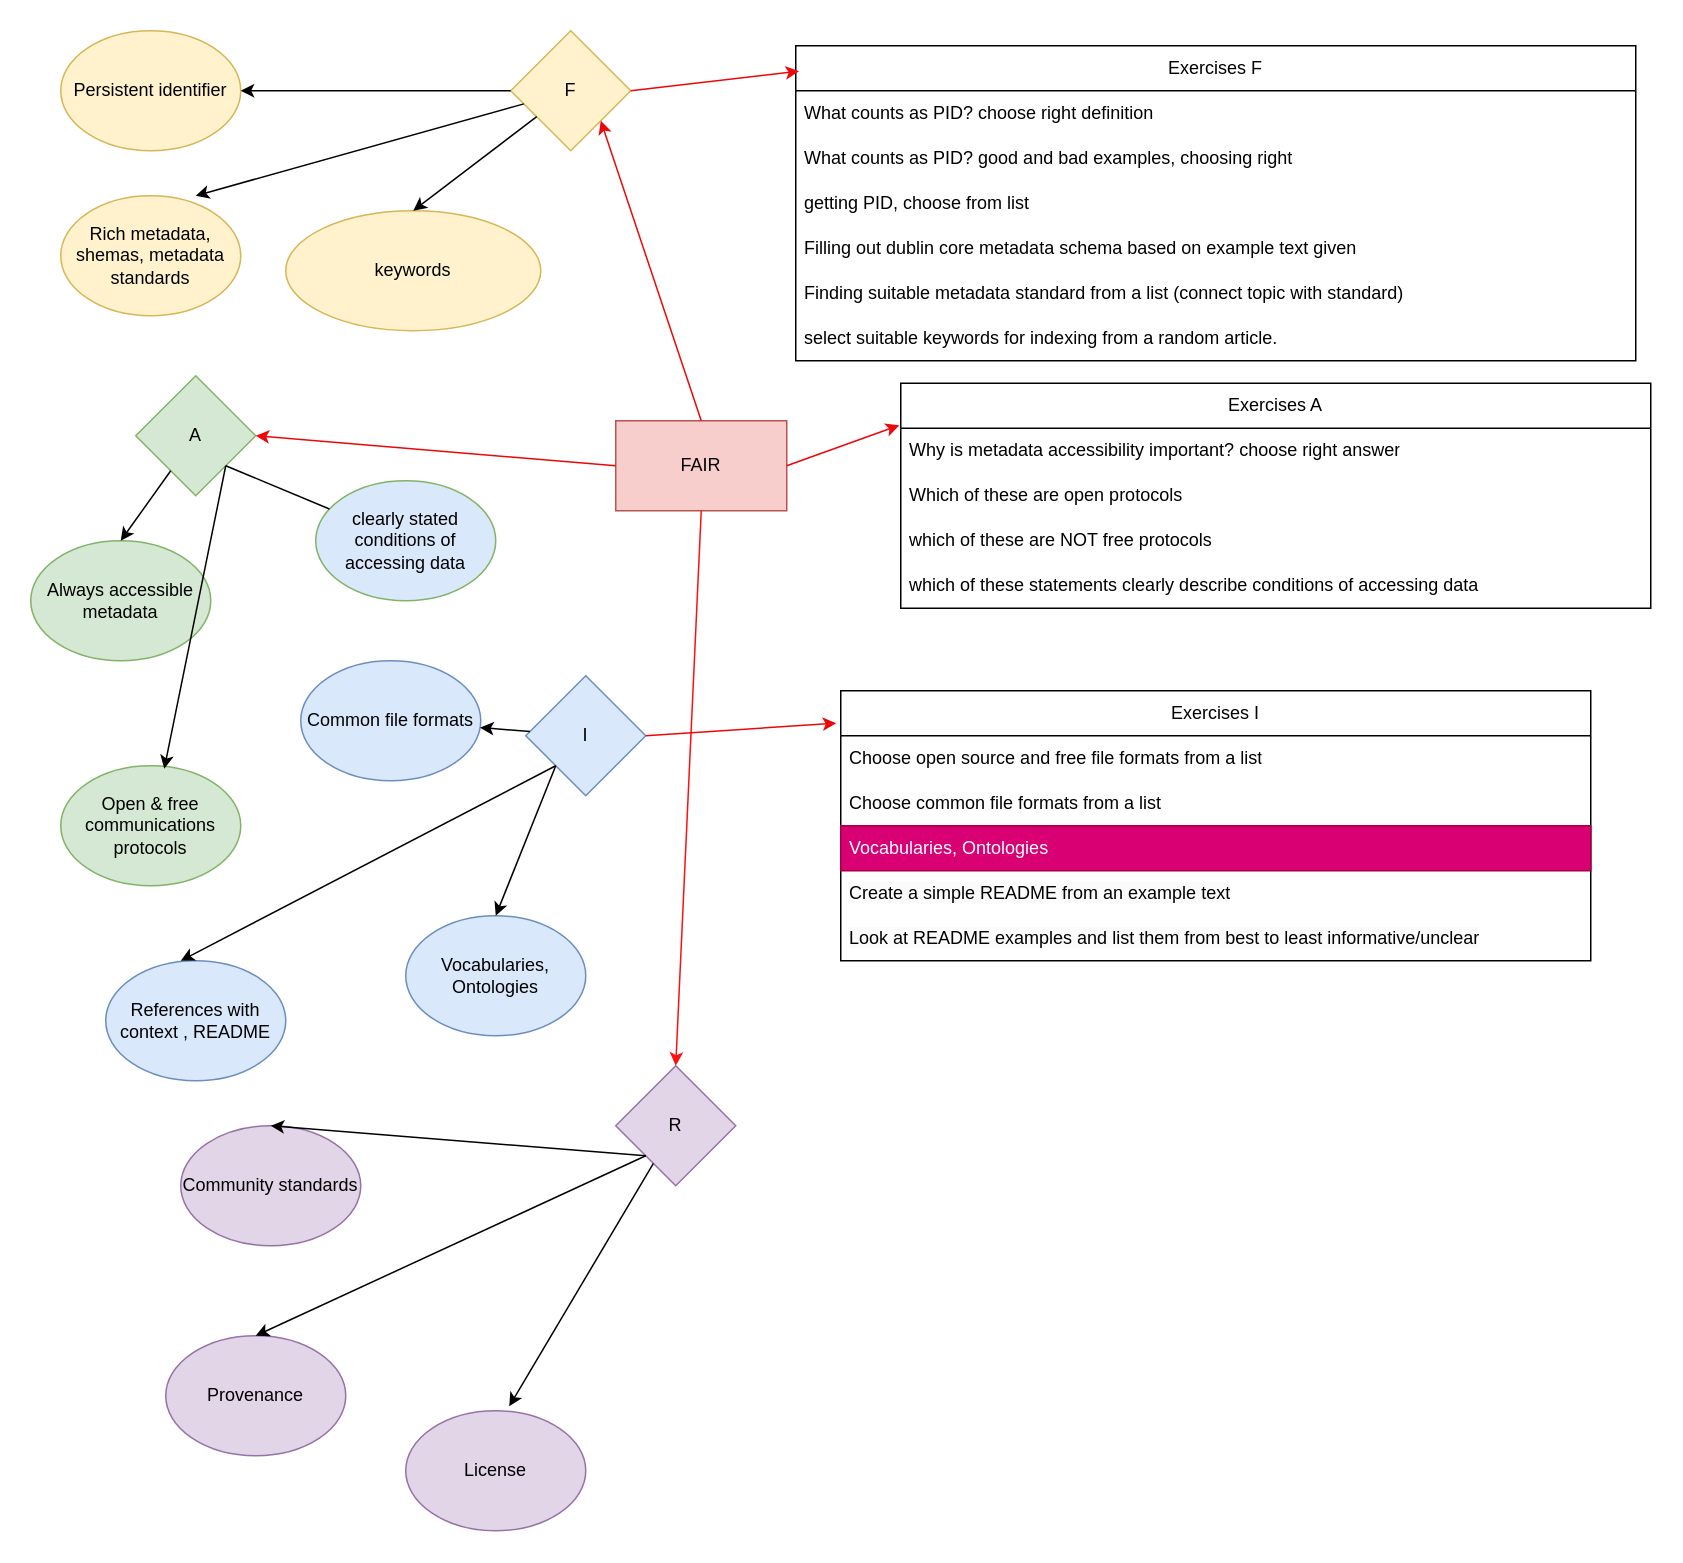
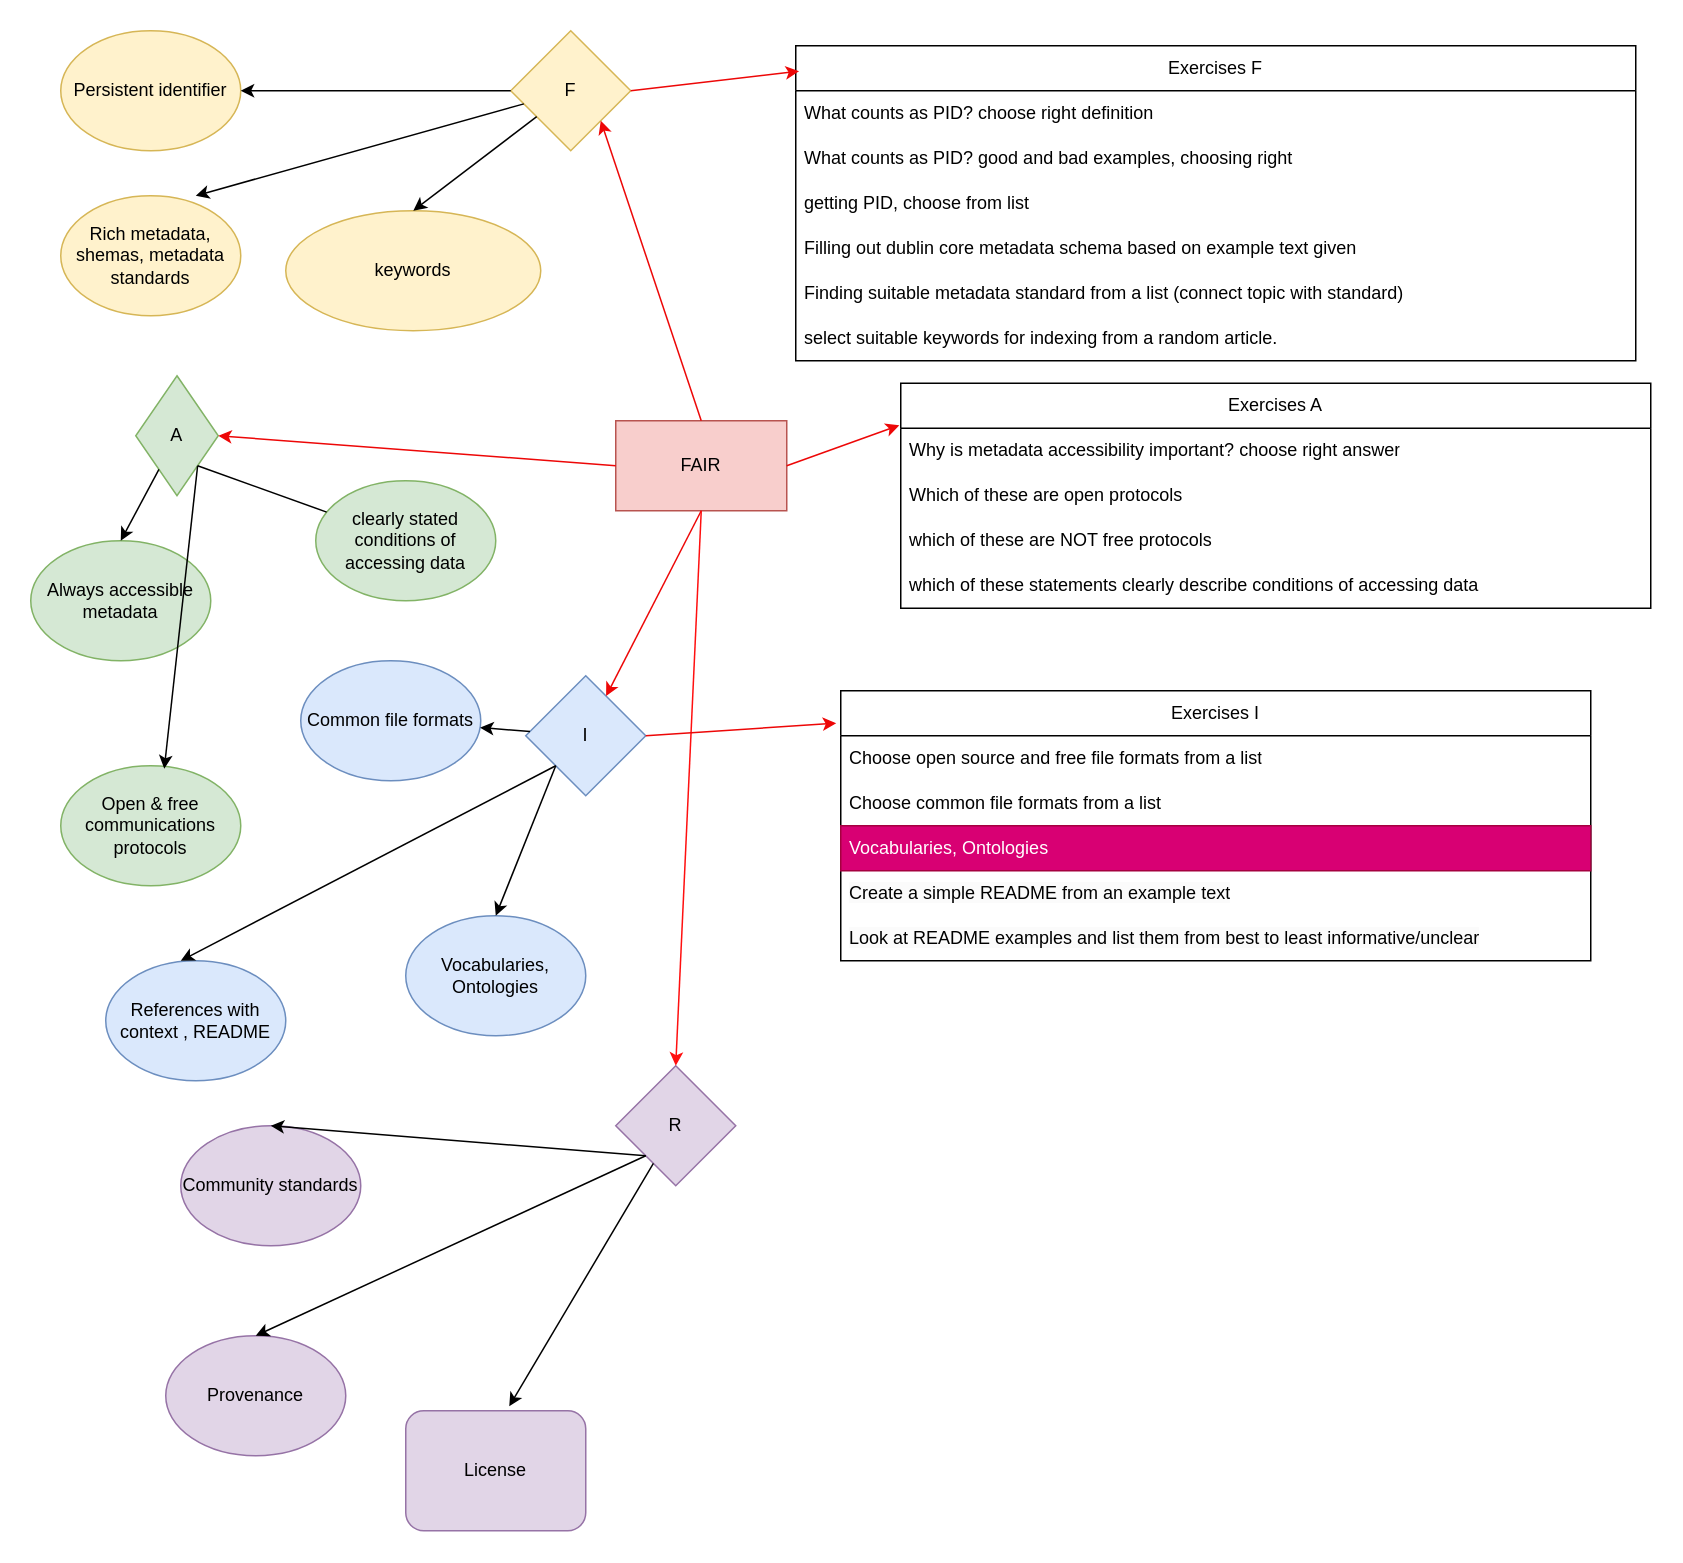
node "A": size 120x120 -> 83x120
node "clearly stated conditions of accessing data": fillcolor #dae8fc -> #d5e8d4
edge "FAIR" -> "I": added
node "License": shape ellipse -> rounded rectangle
